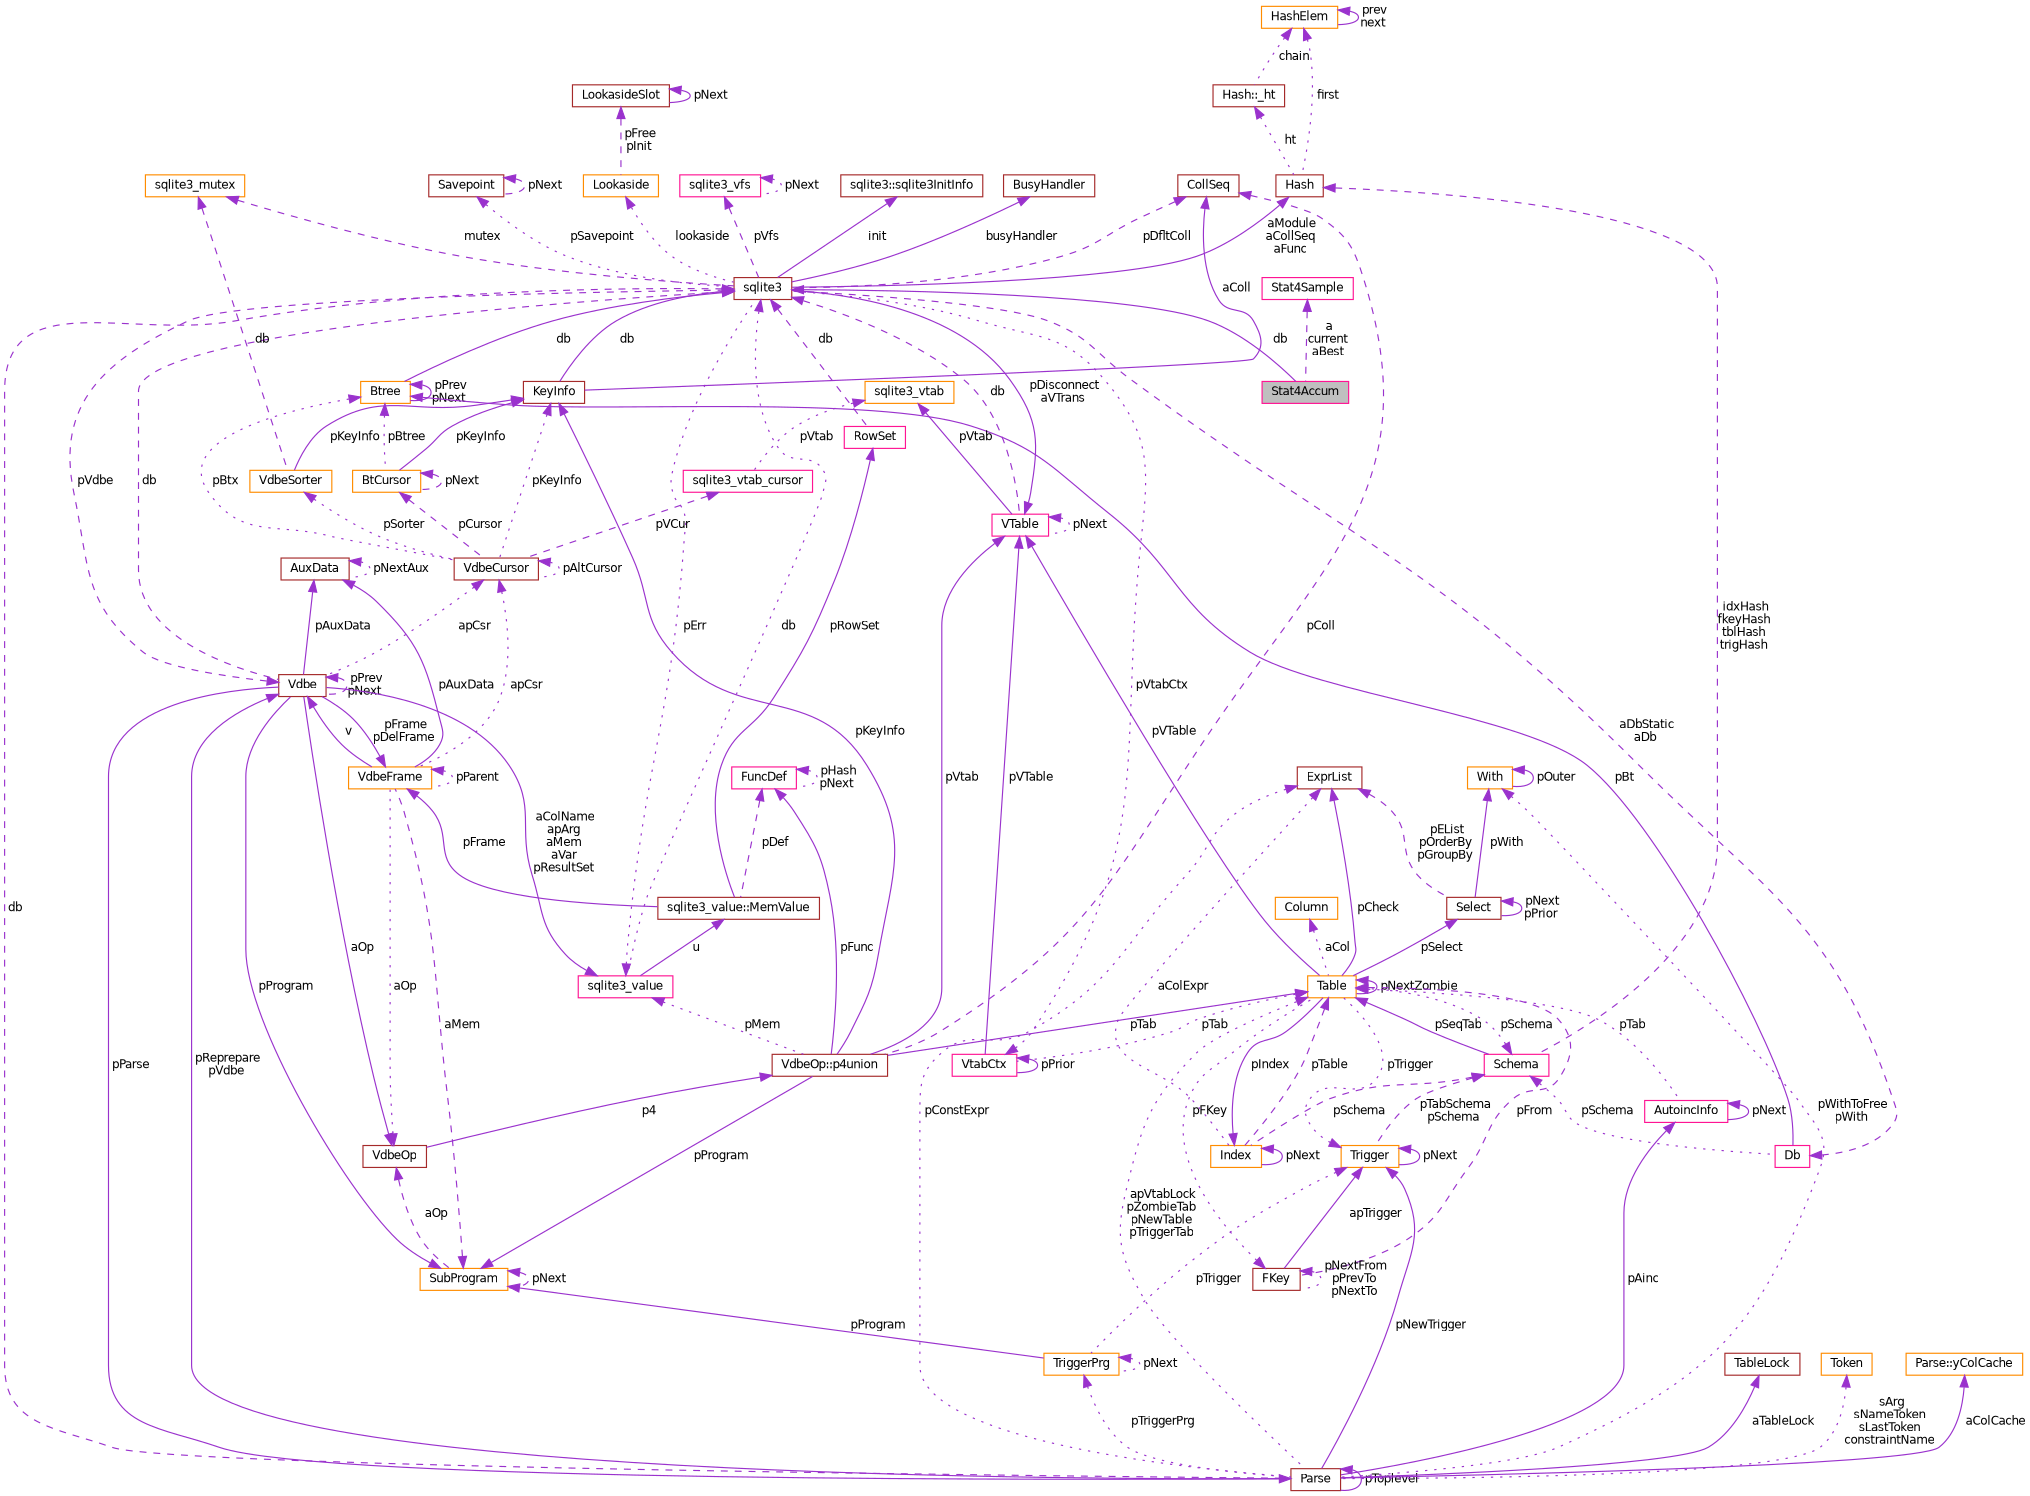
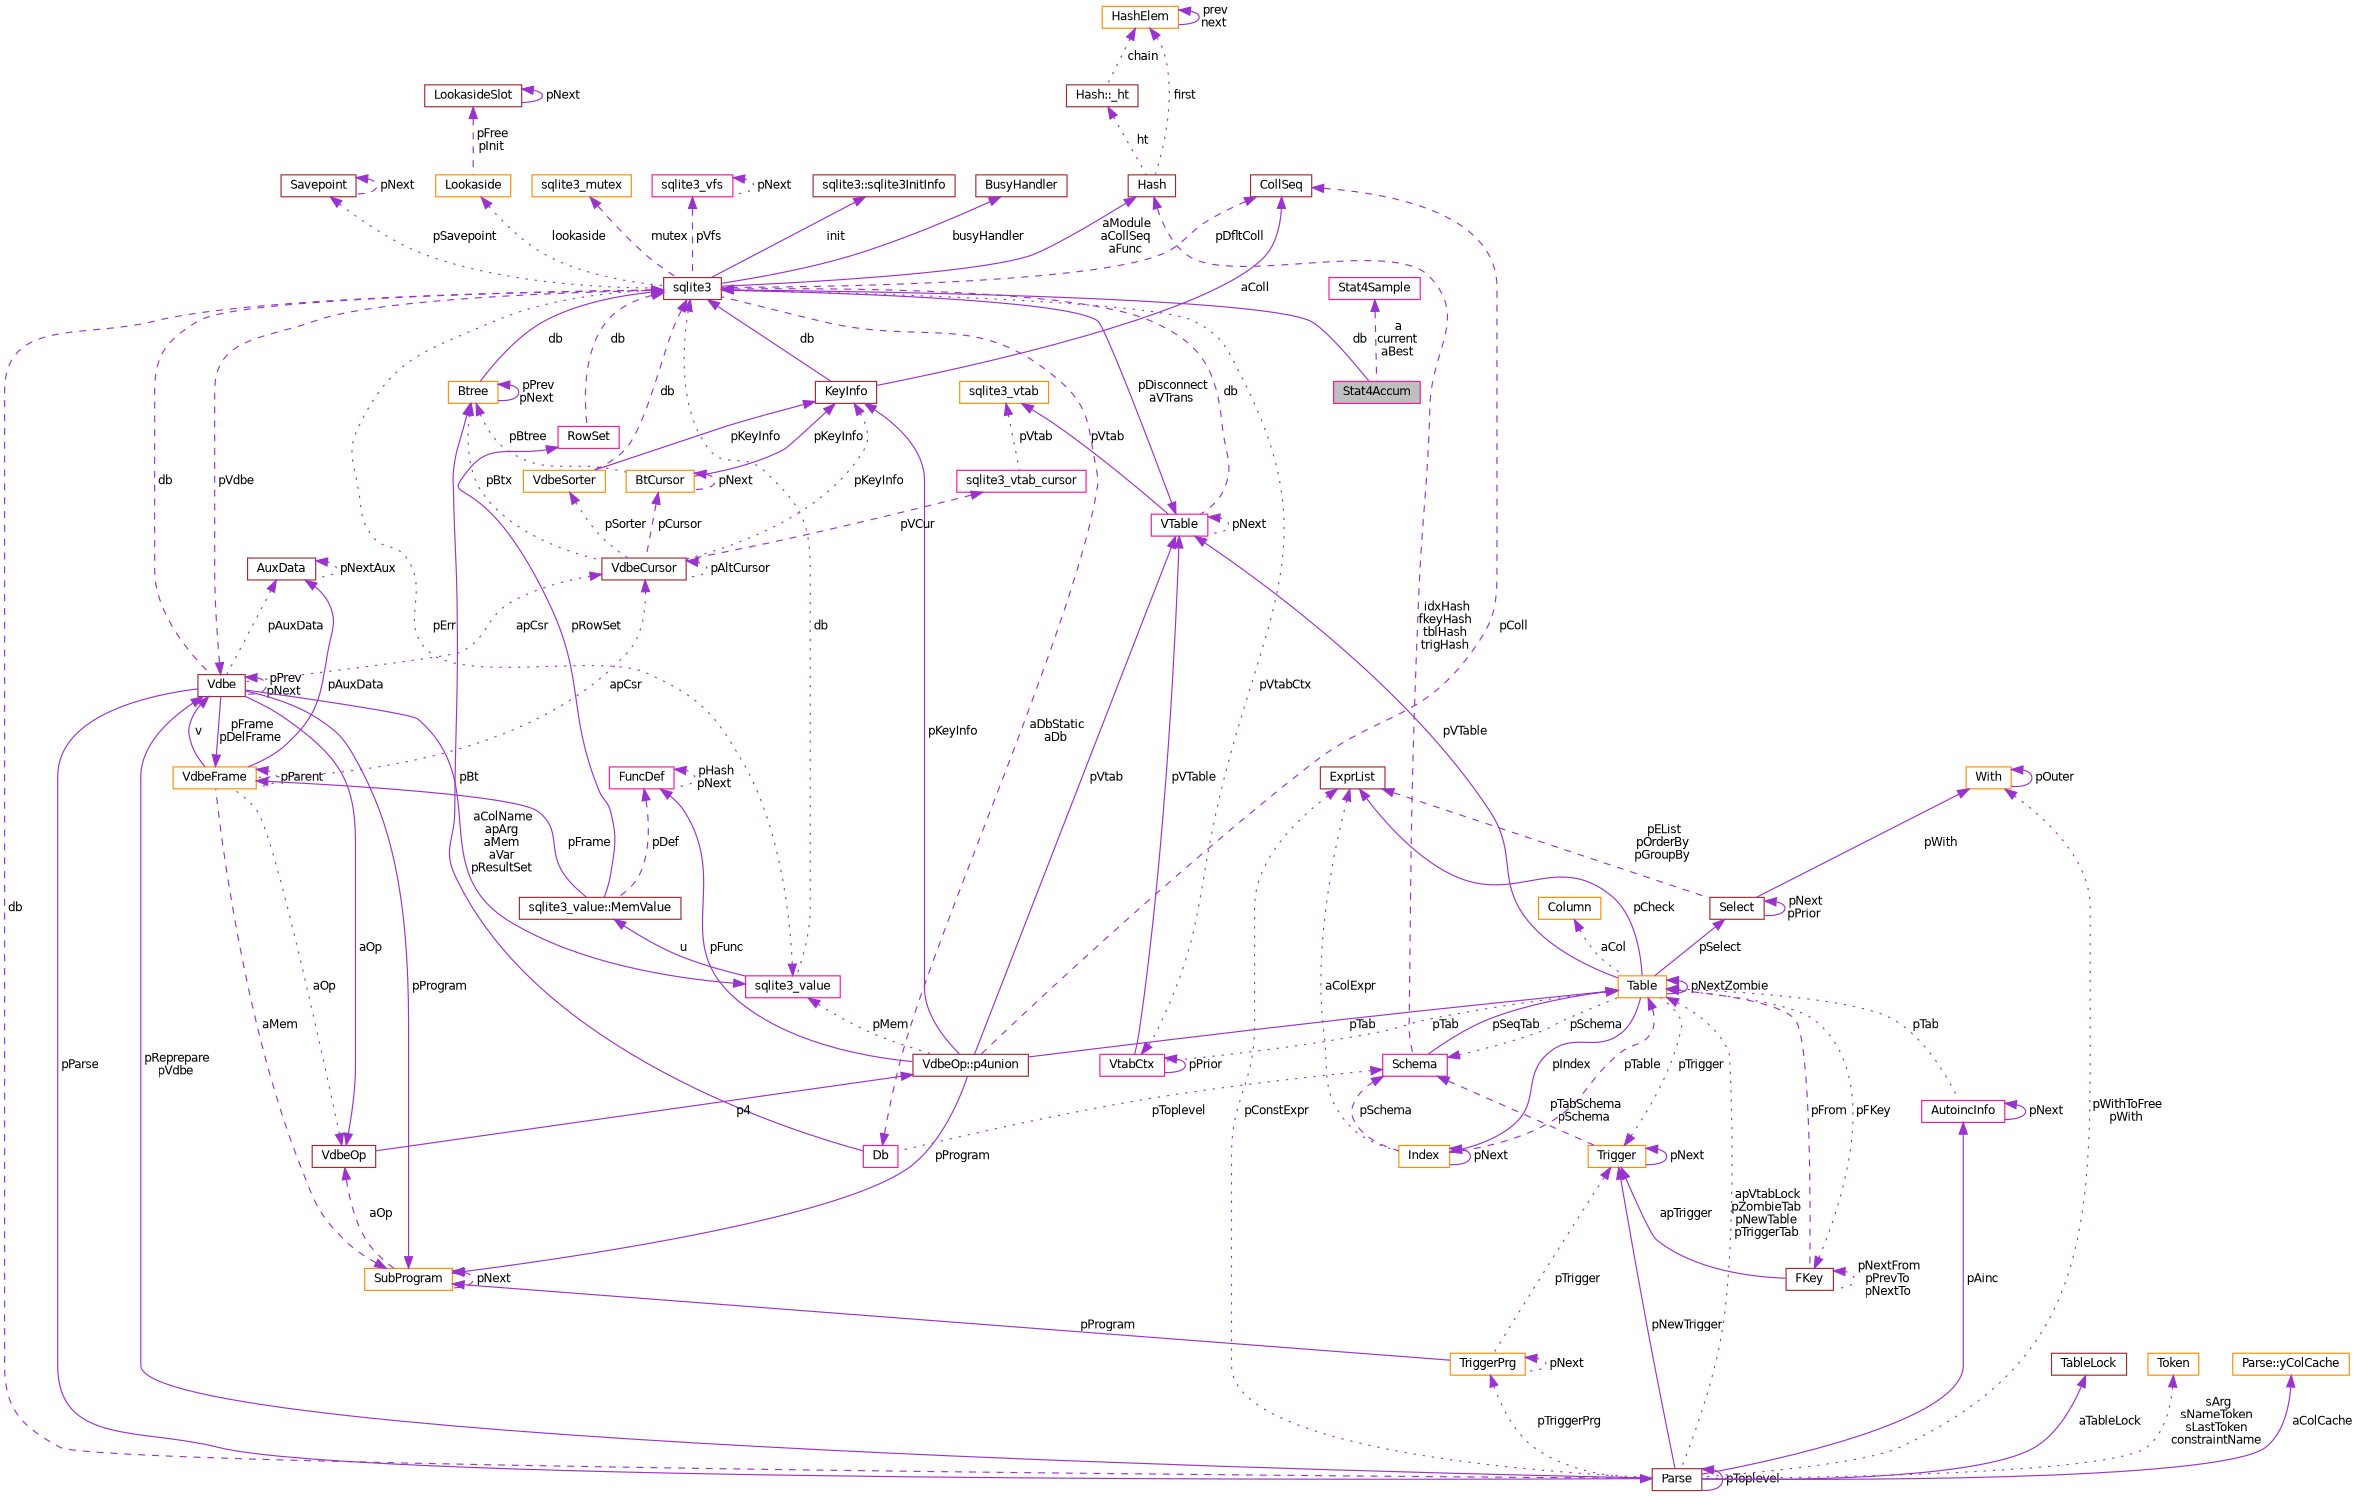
edge "VdbeSorter" -> "sqlite3_mutex": now "VdbeSorter" -> "sqlite3"
edge "Vdbe" -> "AuxData": style solid -> dotted
edge "Db" -> "Schema": label " pSchema" -> " pToplevel"
